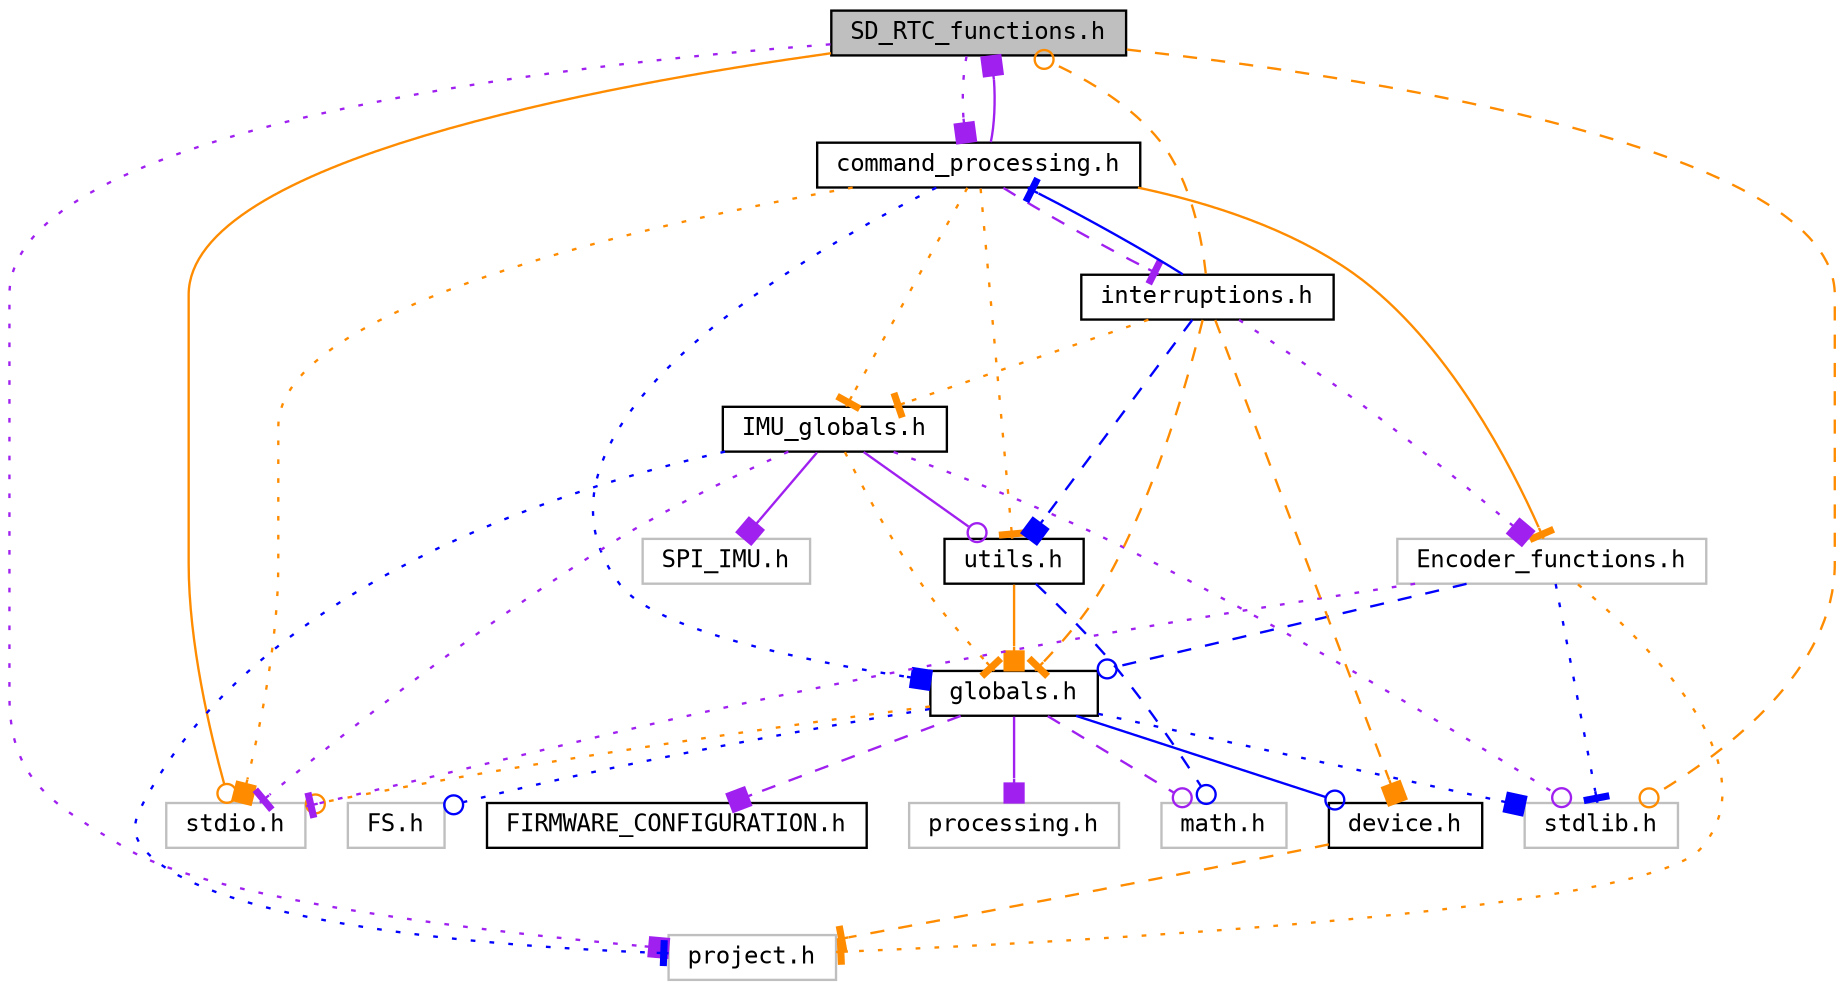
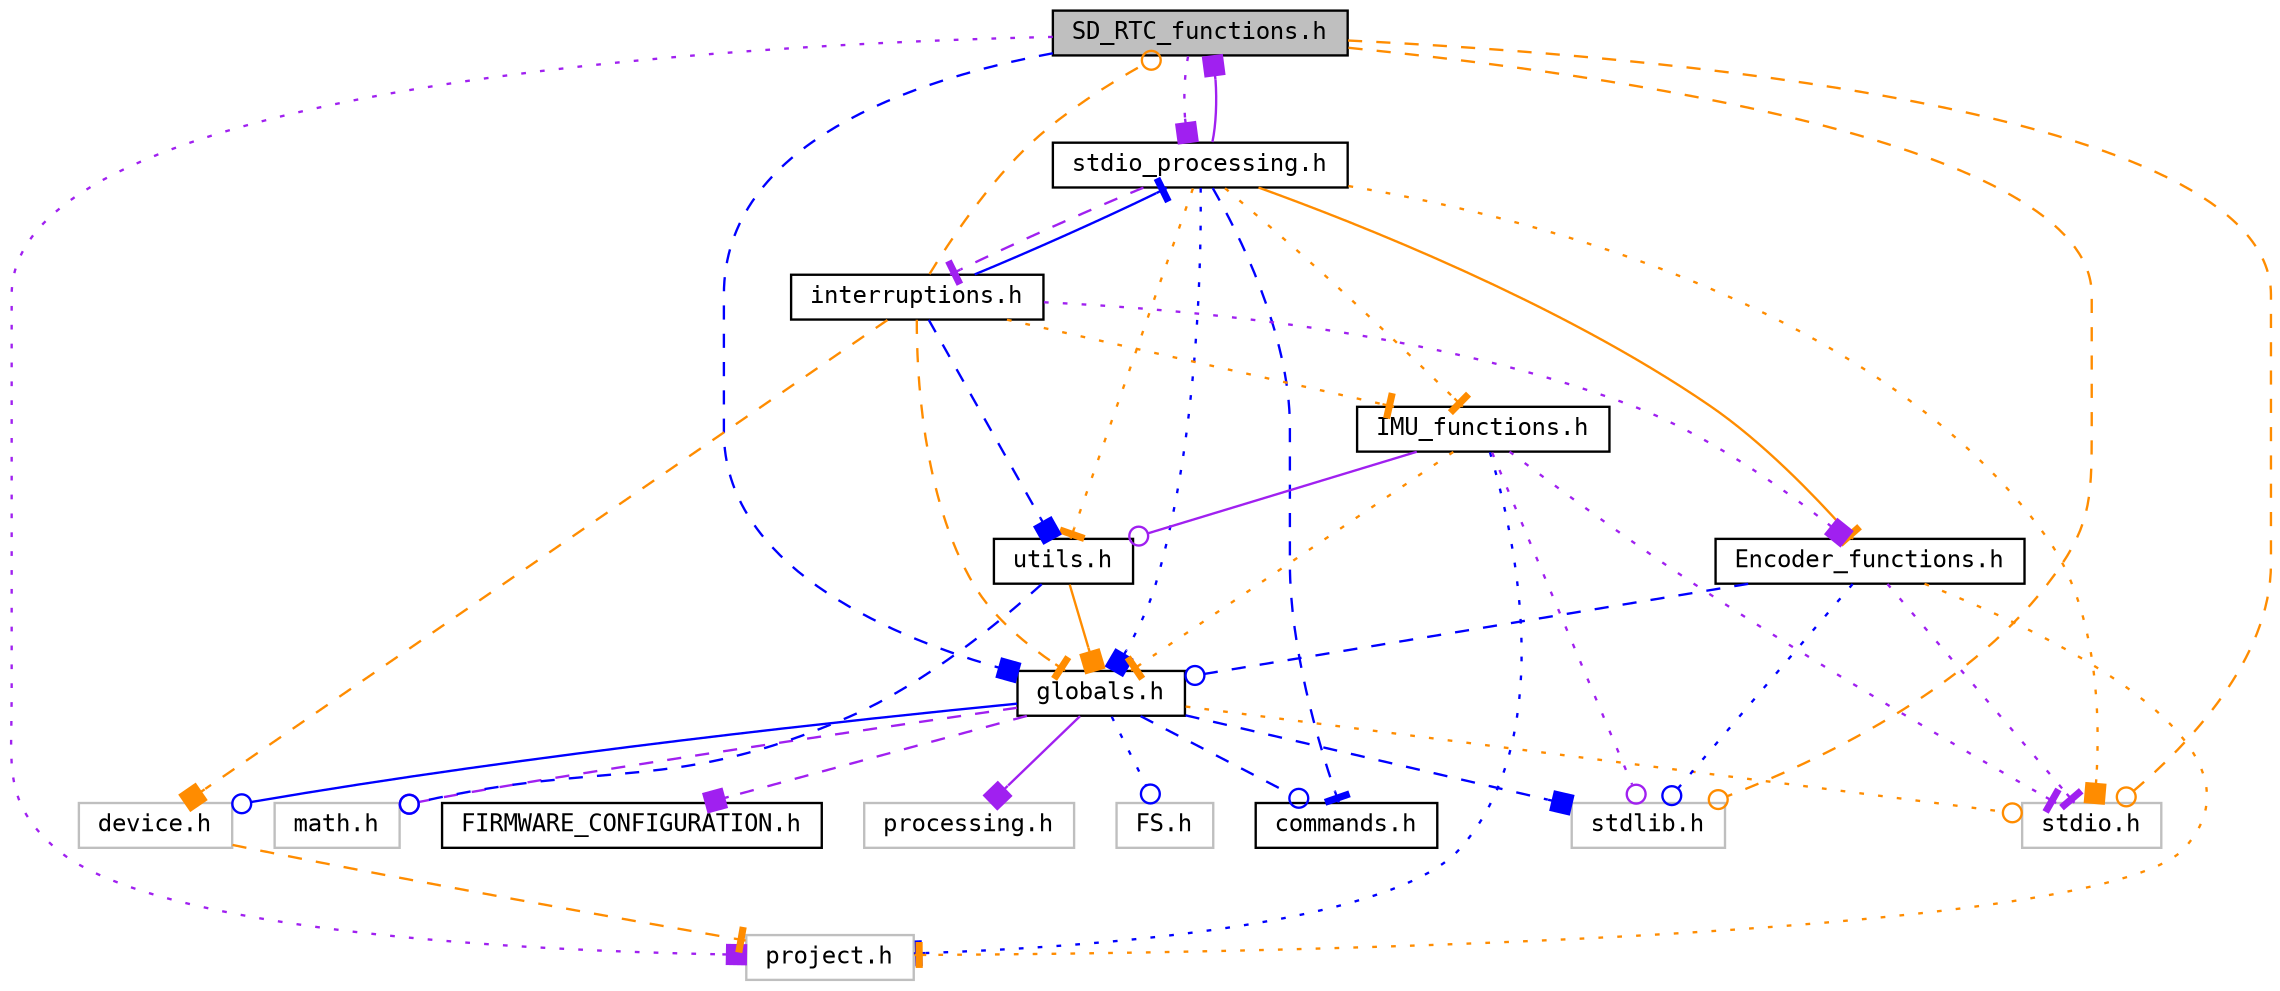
node "command_processing.h": label "command_processing.h" -> "stdio_processing.h"
edge "SD_RTC_functions.h" -> "stdio.h": style solid -> dashed
edge "SD_RTC_functions.h" -> "globals.h": added
node "IMU_globals.h": label "IMU_globals.h" -> "IMU_functions.h"
node "SPI_IMU.h": removed
node "Encoder_functions.h": color grey75 -> black
edge "Encoder_functions.h" -> "stdlib.h": arrowhead tee -> odot
edge "globals.h" -> "stdlib.h": style dotted -> dashed
node "commands.h": added
node "device.h": color black -> grey75
